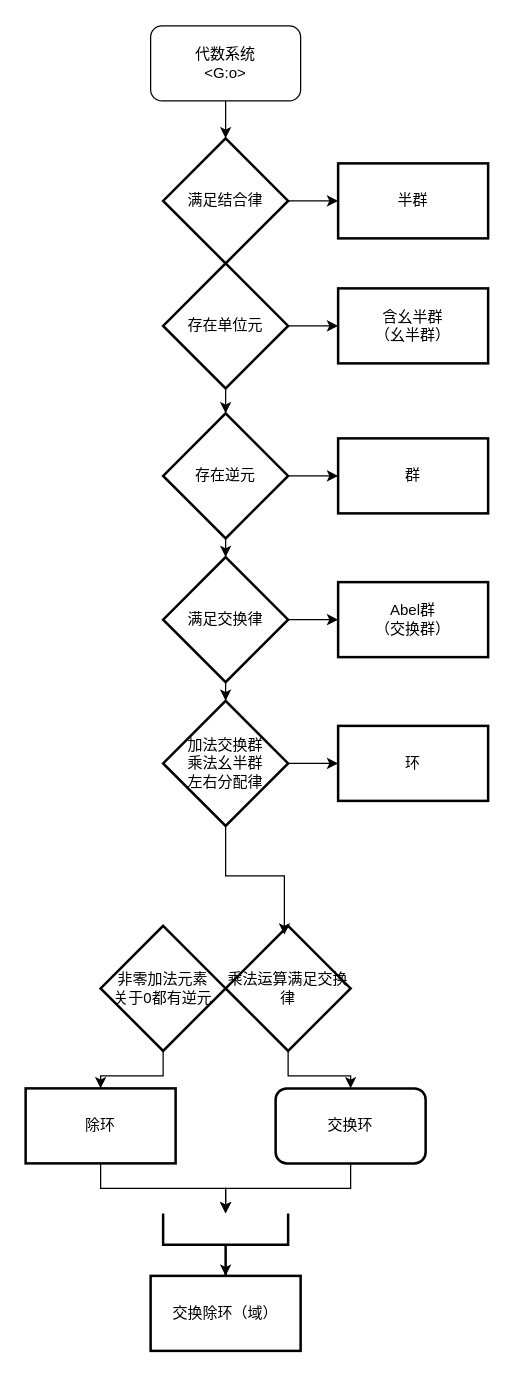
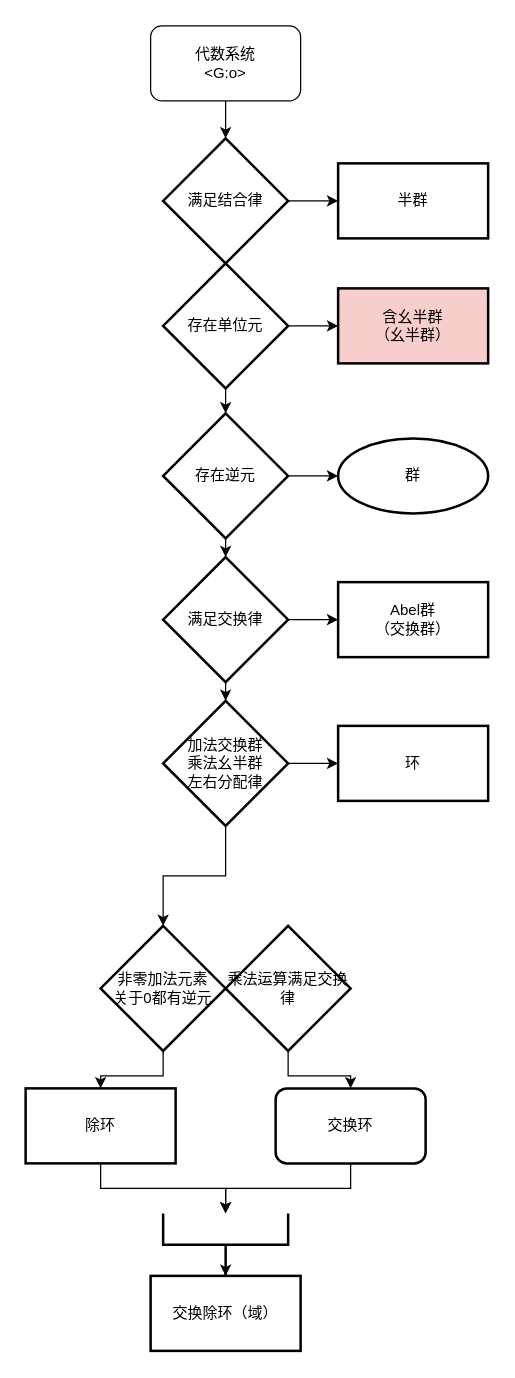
node "含幺半群 （幺半群）": fillcolor #ffffff -> #f8cecc
node "群": shape rectangle -> ellipse
edge "加法交换群 乘法幺半群 左右分配律" -> "非零加法元素 关于0都有逆元": added
edge "加法交换群 乘法幺半群 左右分配律" -> "乘法运算满足交换律": removed
